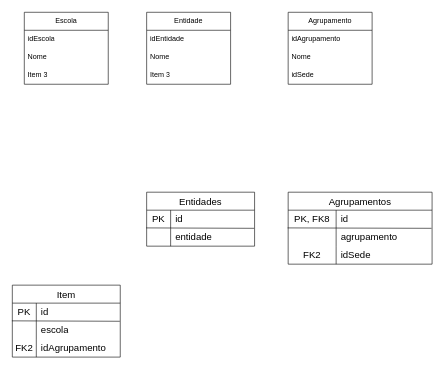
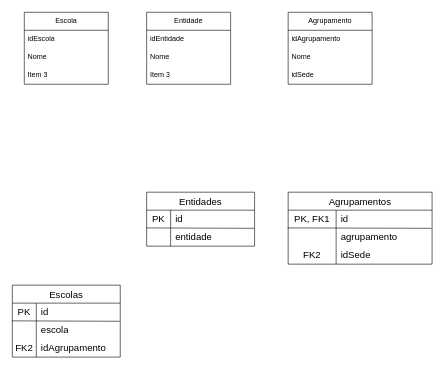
node "PK, FK8": label "PK, FK8" -> "PK, FK1"
node "Item": label "Item" -> "Escolas"
